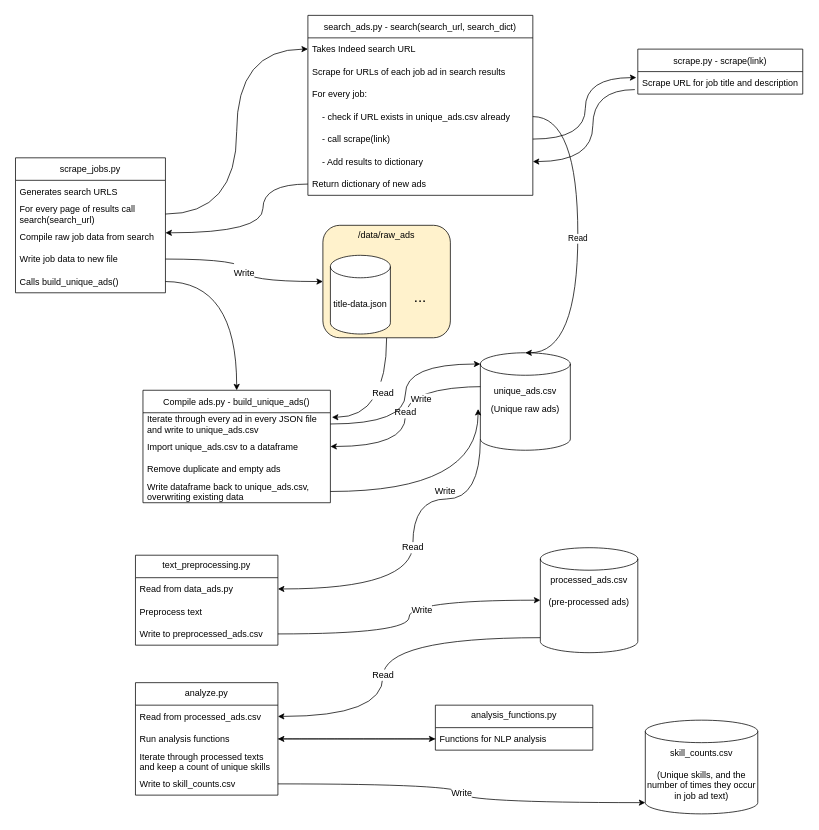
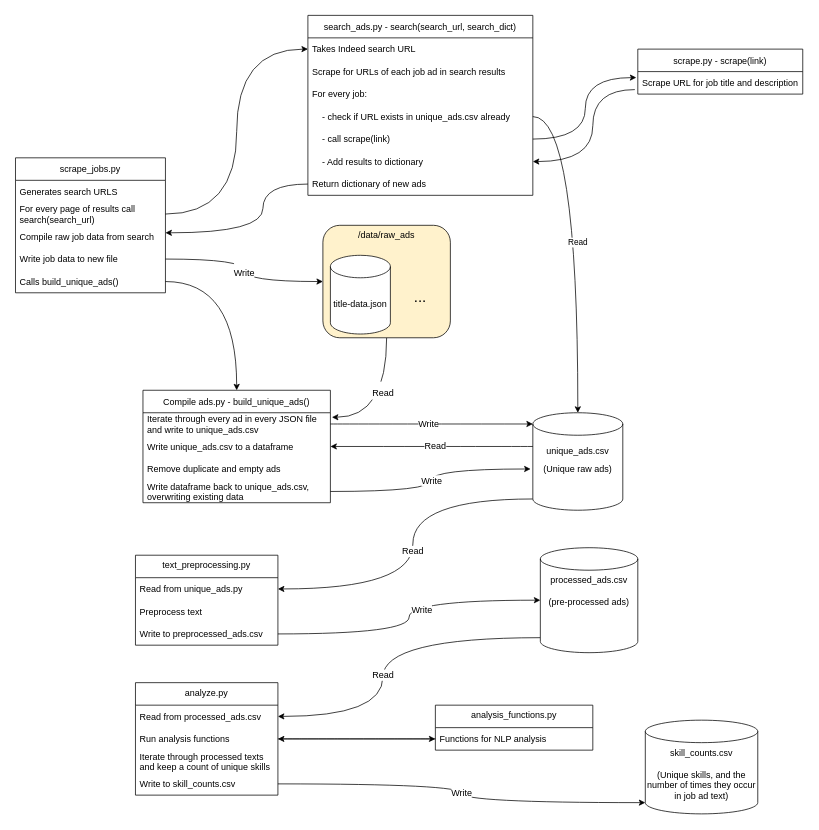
node "unique_ads.csv (Unique raw ads)": moved (525, 402) -> (578, 462)
node "Import unique_ads.csv to a dataframe": label "Import unique_ads.csv to a dataframe" -> "Write unique_ads.csv to a dataframe"
node "Read from data_ads.py": label "Read from data_ads.py" -> "Read from unique_ads.py"
